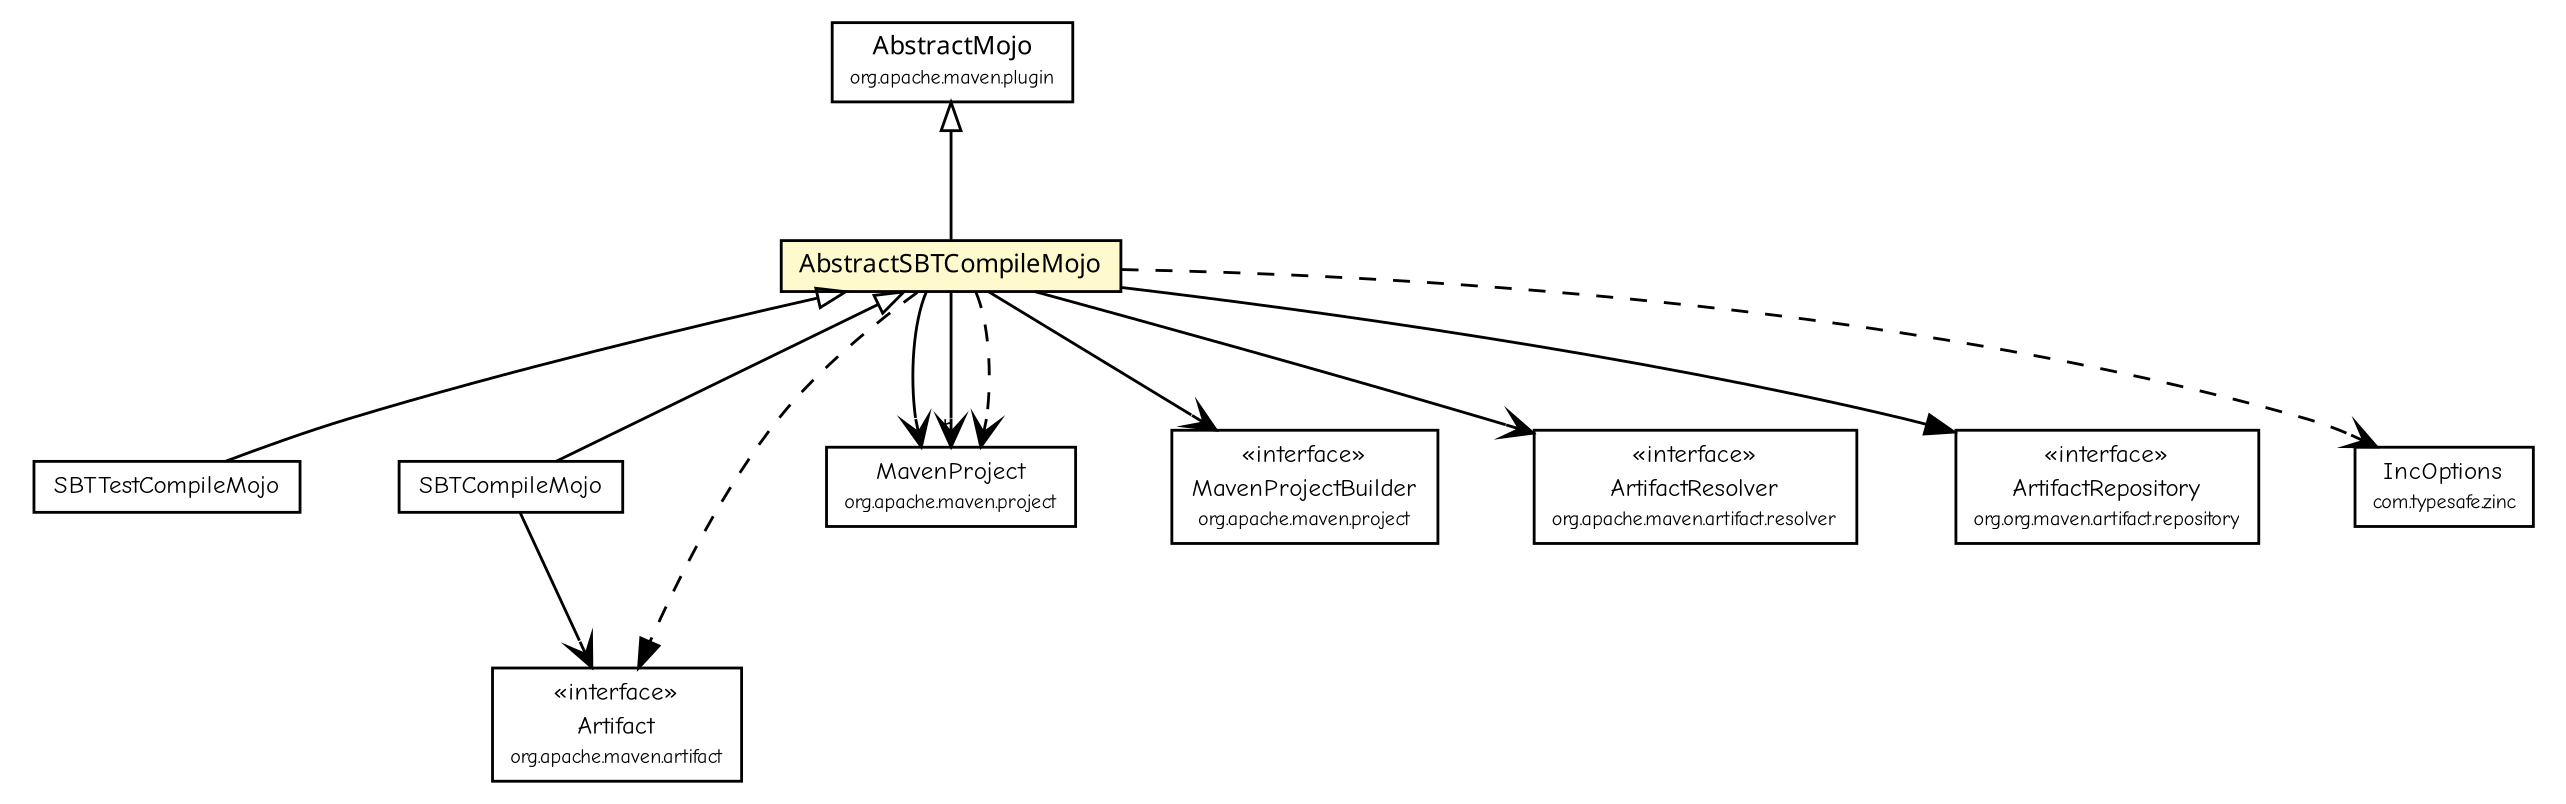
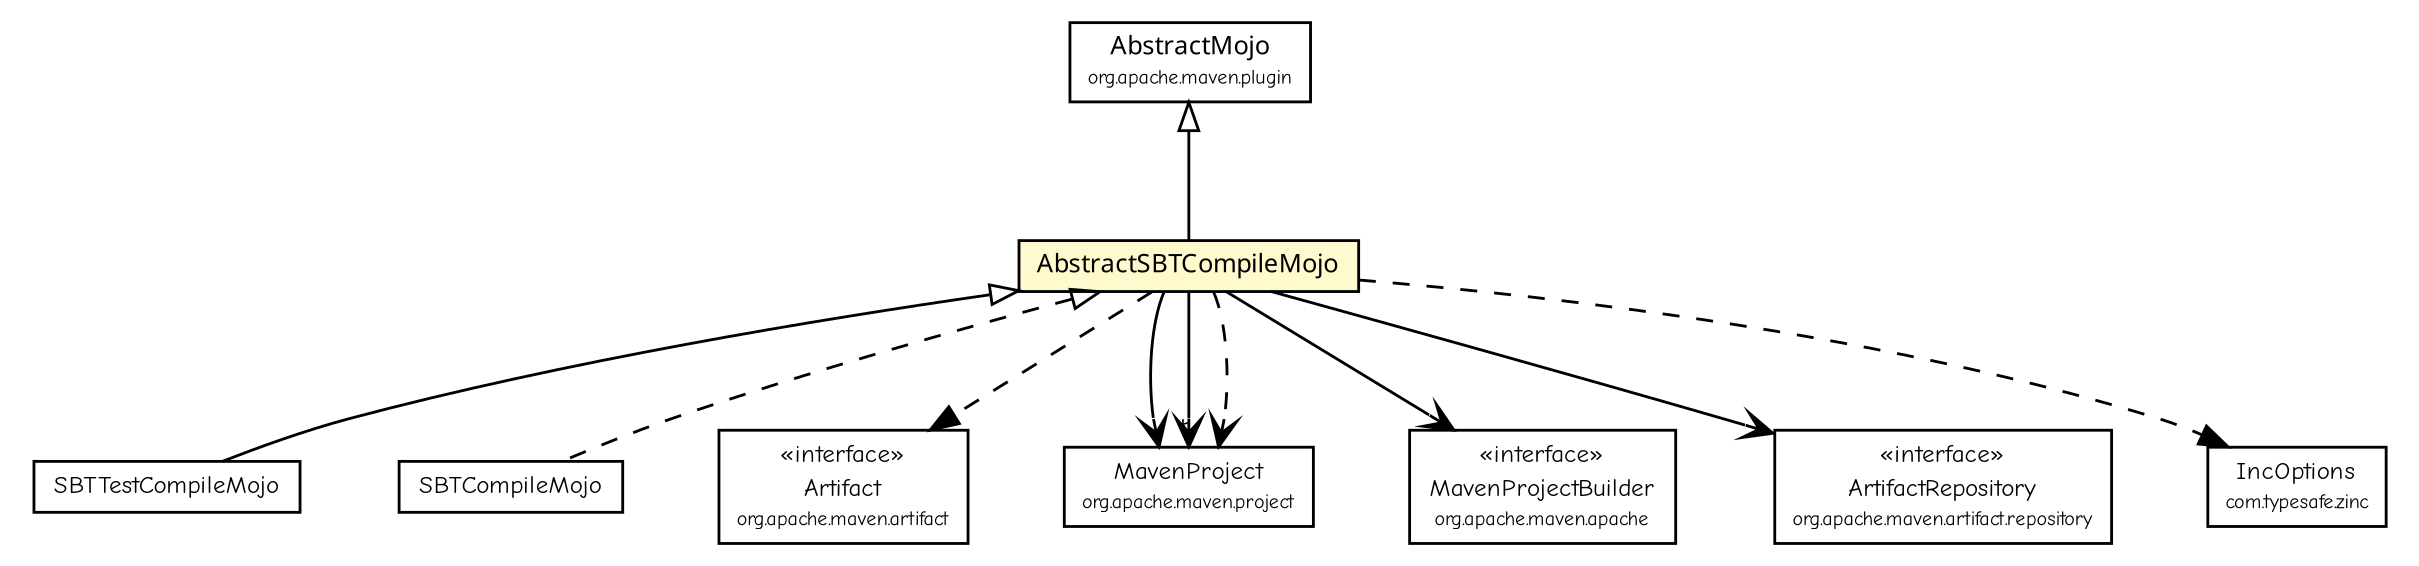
edge "AbstractSBTCompileMojo" -> "IncOptions": arrowhead open -> normal
edge "AbstractSBTCompileMojo" -> "ArtifactRepository": arrowhead normal -> open
edge "SBTCompileMojo" -> "AbstractSBTCompileMojo": style solid -> dashed
node "ArtifactResolver": removed
node "MavenProjectBuilder": text "org.apache.maven.project" -> "org.apache.maven.apache"
node "ArtifactRepository": text "org.org.maven.artifact.repository" -> "org.apache.maven.artifact.repository"
edge "SBTCompileMojo" -> "Artifact": removed
